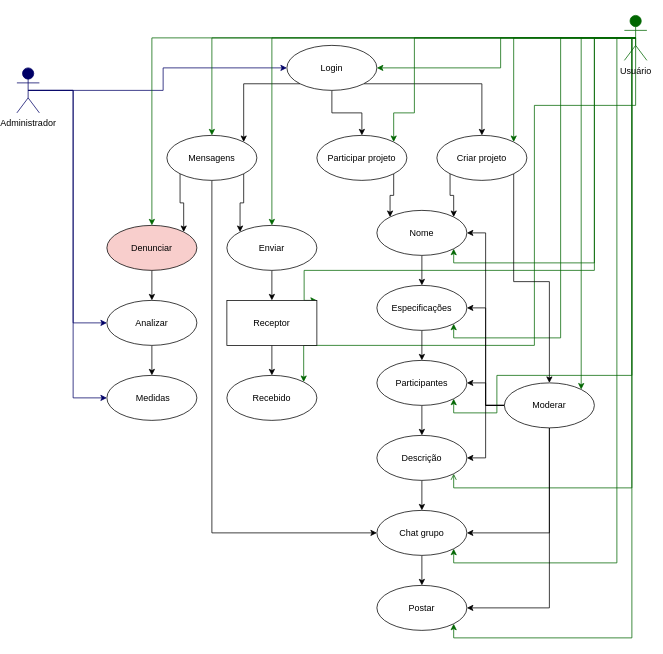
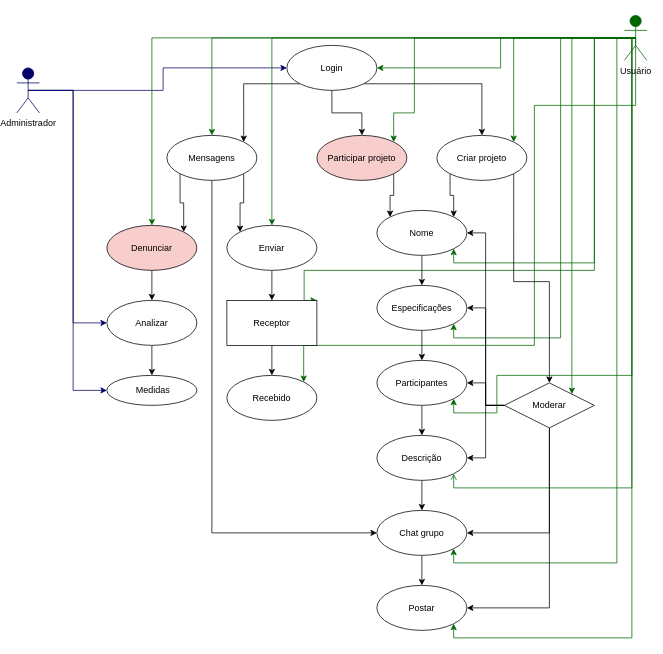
node "Participar projeto": fillcolor #ffffff -> #f8cecc
node "Medidas": size 90x45 -> 90x30
node "Moderar": shape ellipse -> diamond
